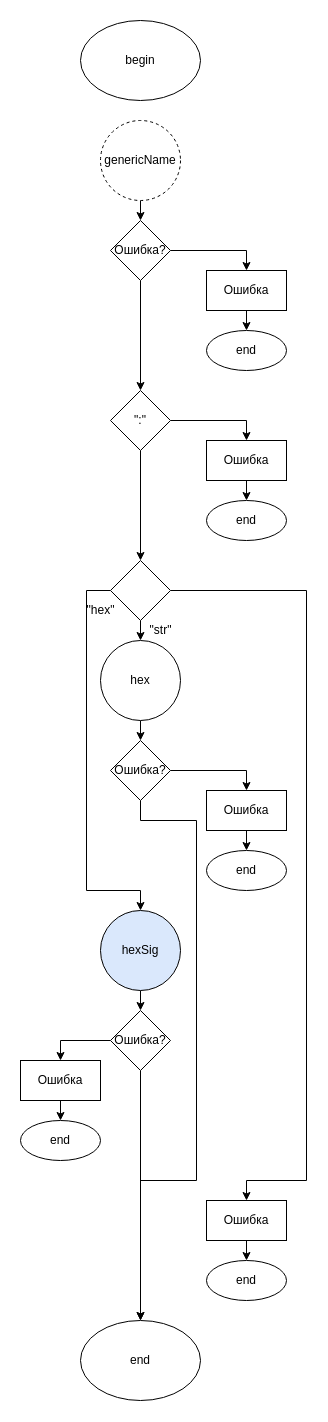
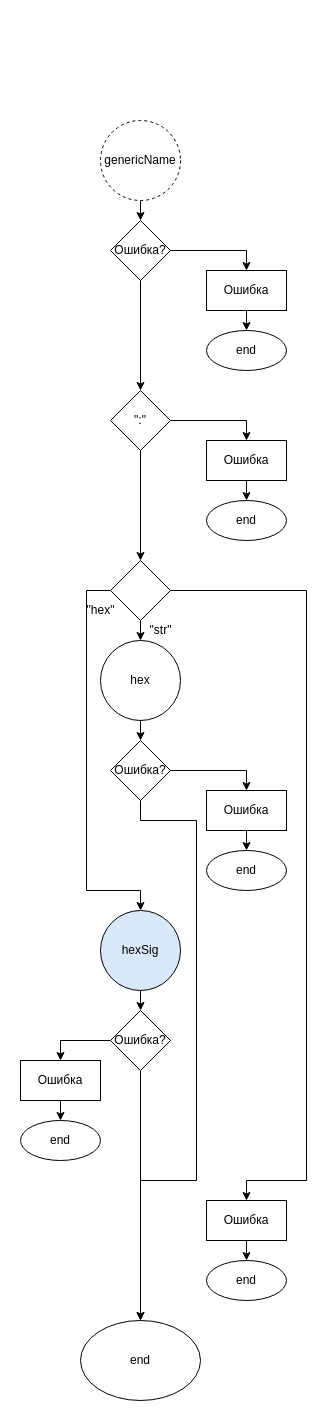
node "begin": removed
